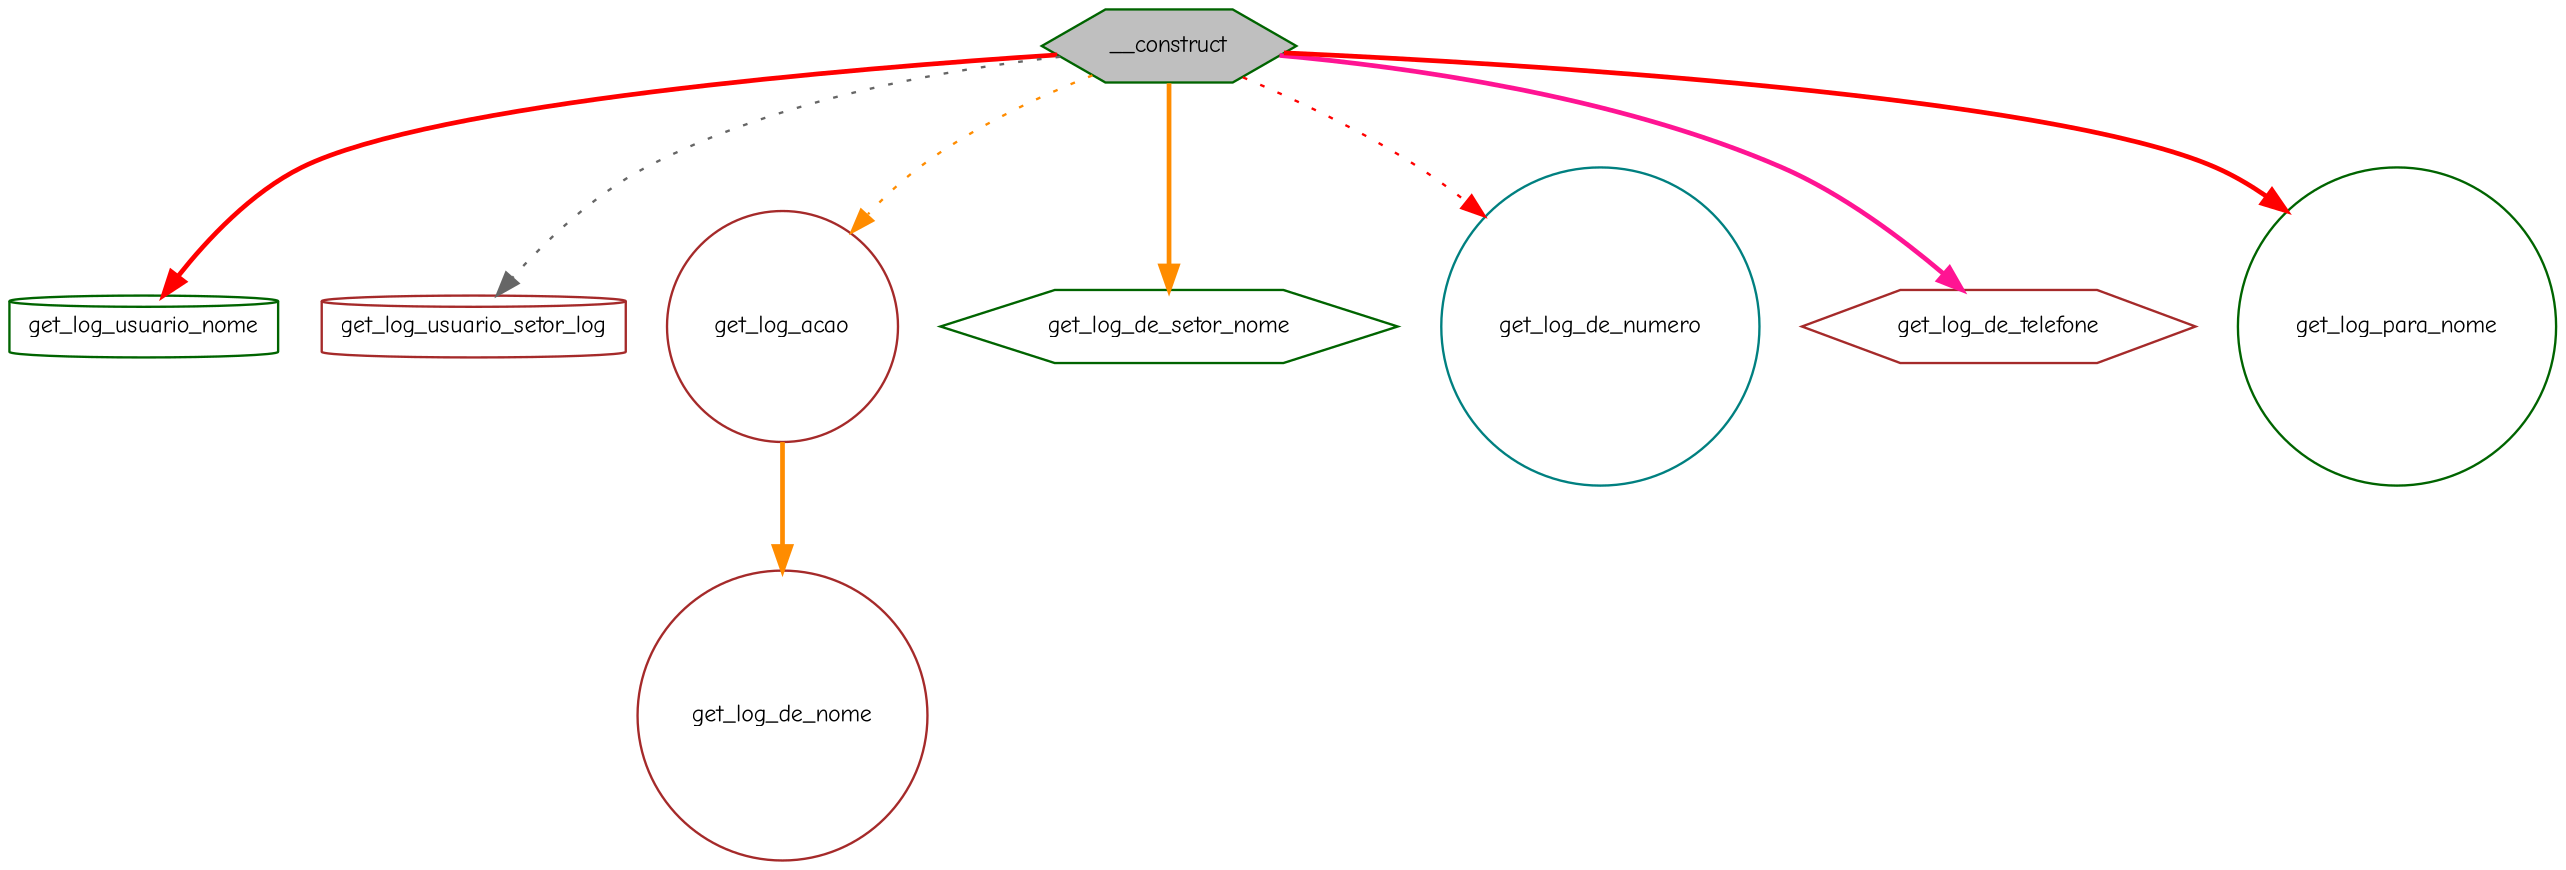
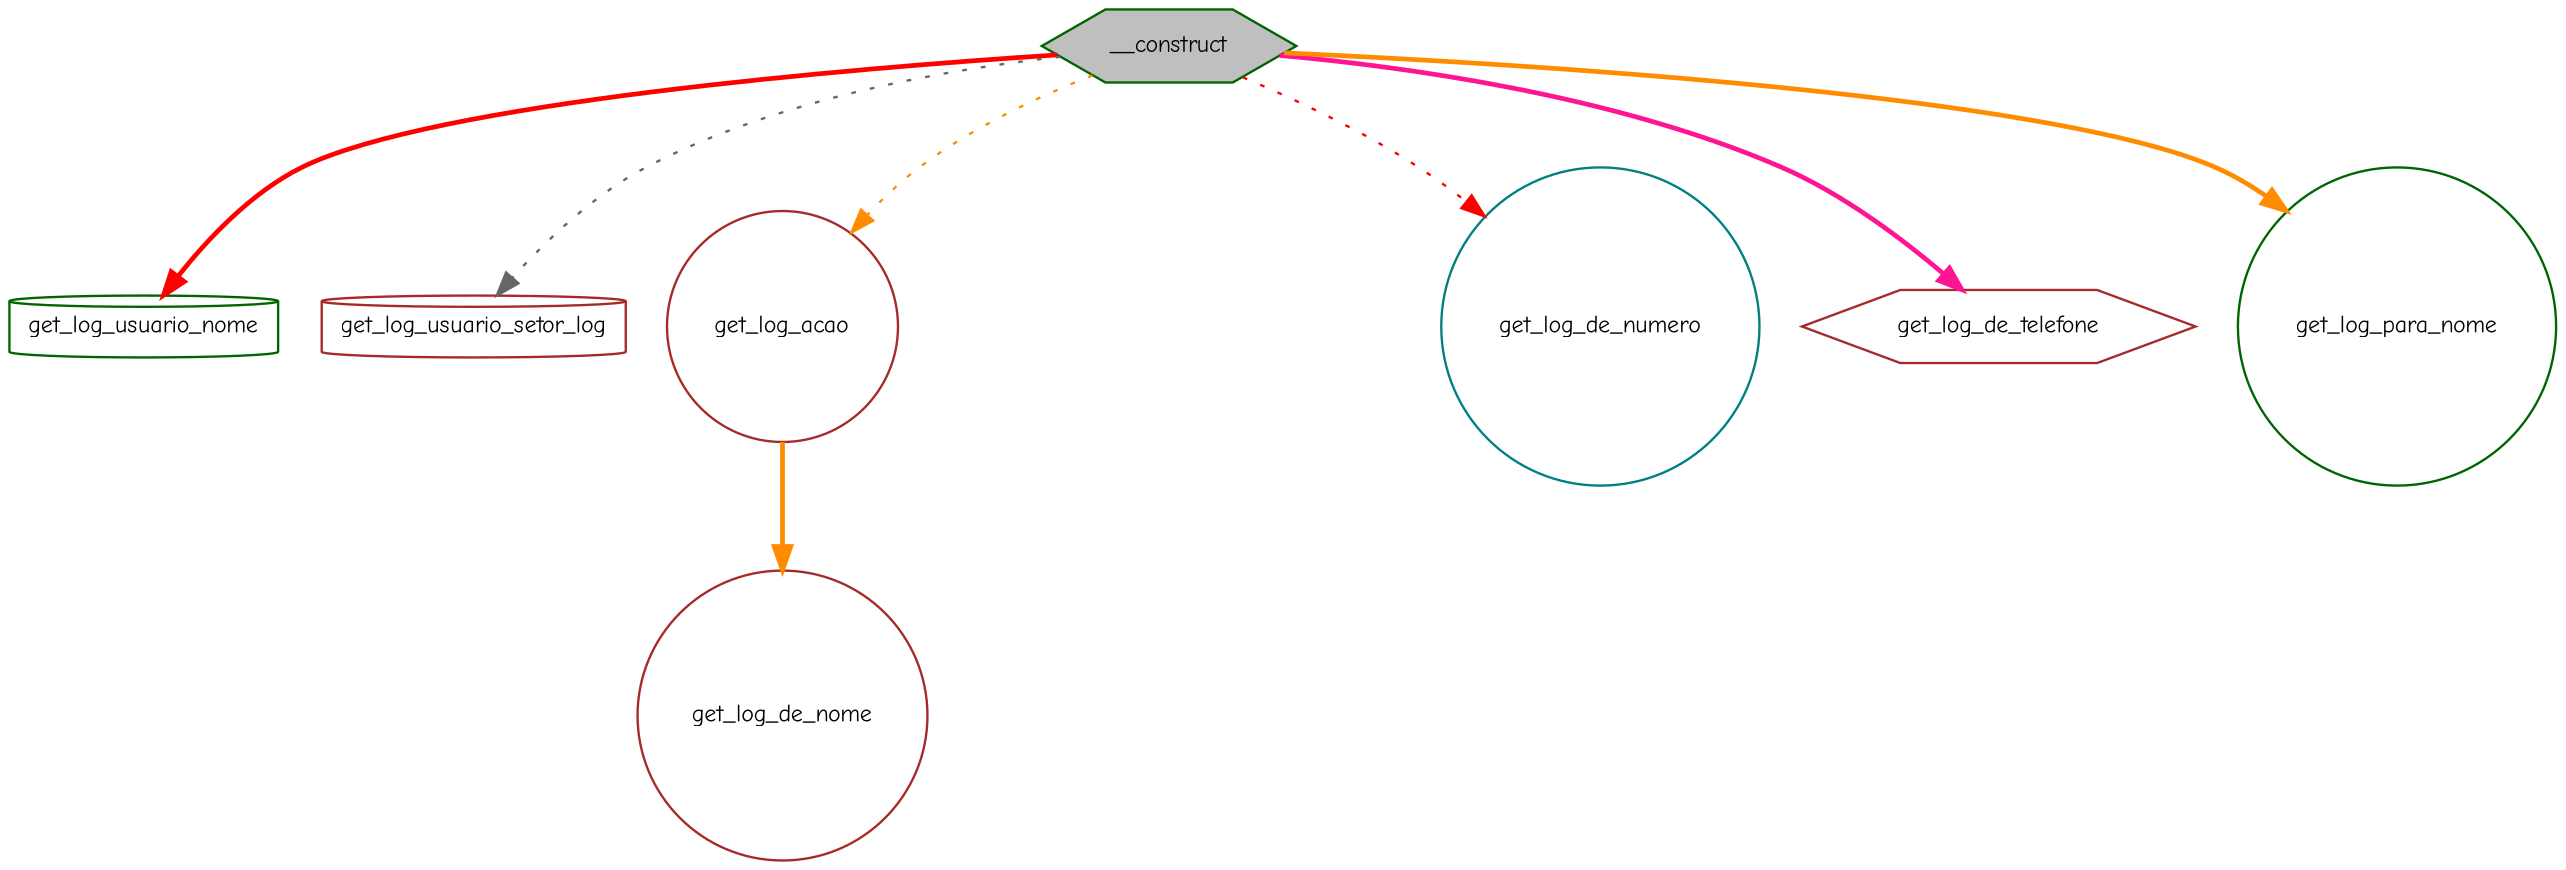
edge "__construct" -> "get_log_para_nome": color red -> darkorange
node "get_log_de_setor_nome": removed
